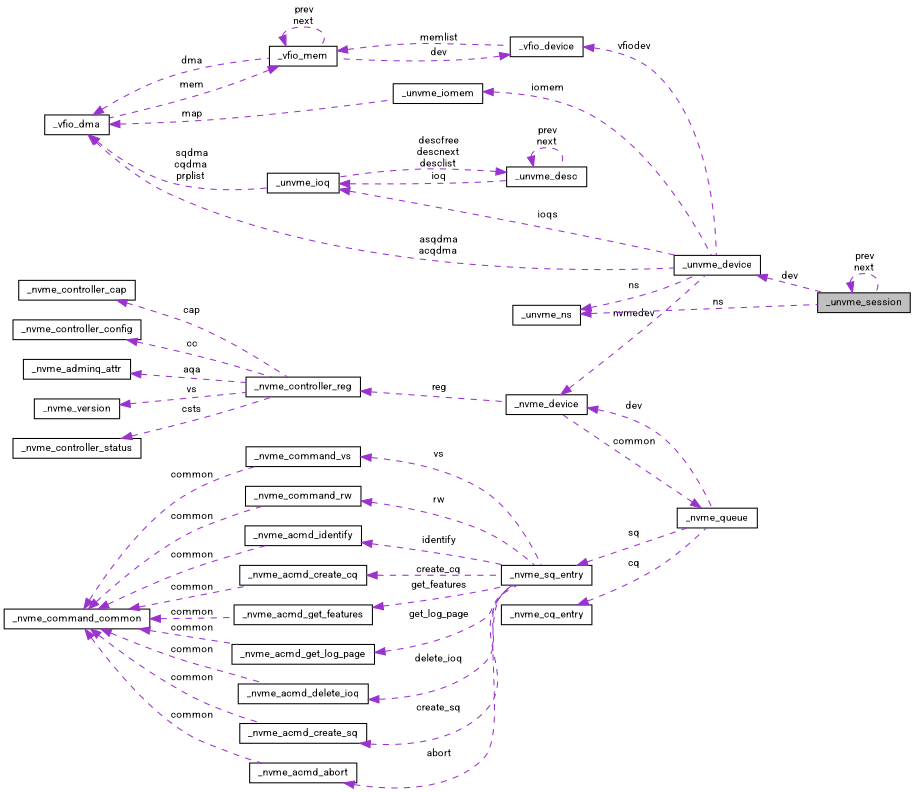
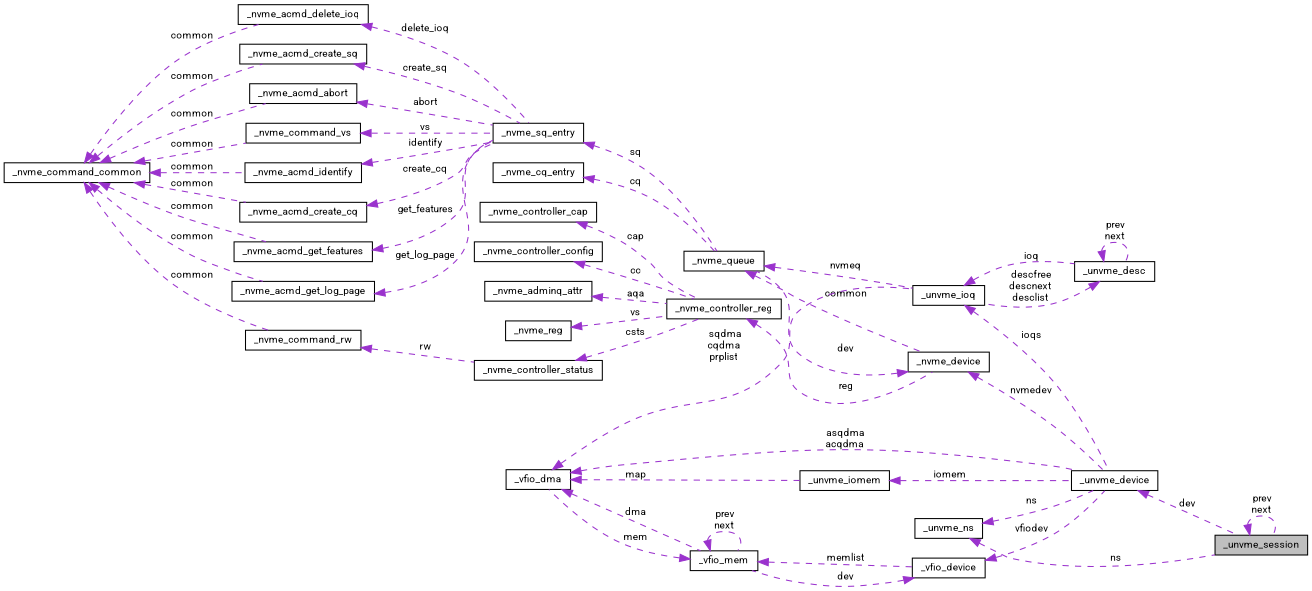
edge "_unvme_ioq" -> "_nvme_queue": added, label "nvmeq"
node "_nvme_version": label "_nvme_version" -> "_nvme_reg"
edge "_nvme_sq_entry" -> "_nvme_command_rw": now "_nvme_controller_status" -> "_nvme_command_rw"
